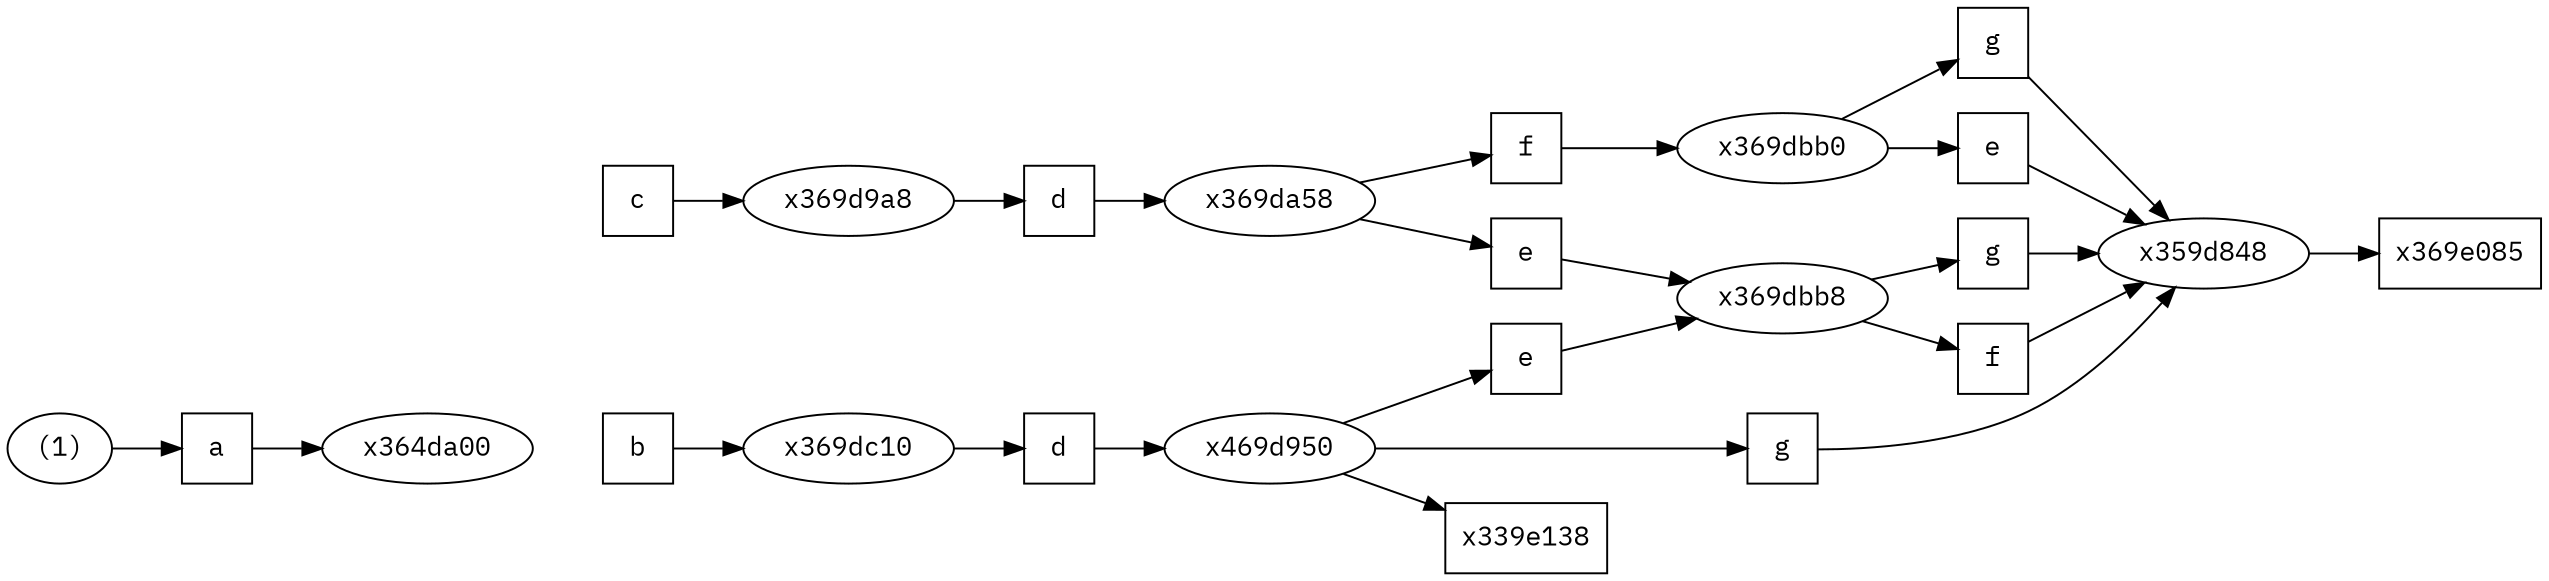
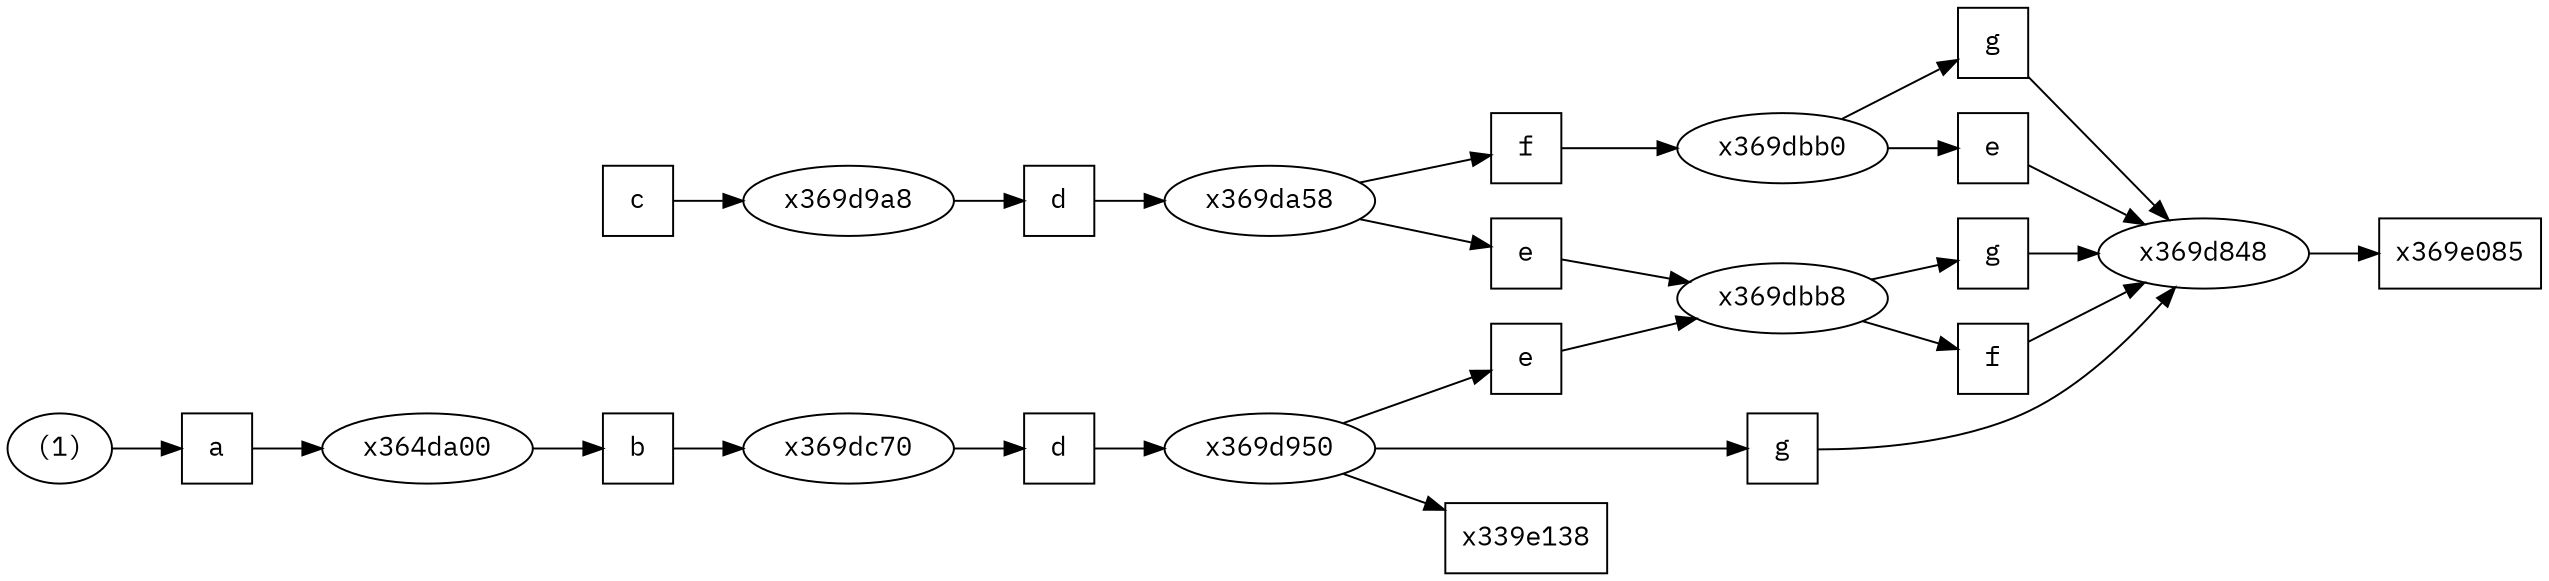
node "x359d848": label "x359d848" -> "x369d848"
edge "x364da00" -> "b": added
node "x369dc10": label "x369dc10" -> "x369dc70"
node "x469d950": label "x469d950" -> "x369d950"
